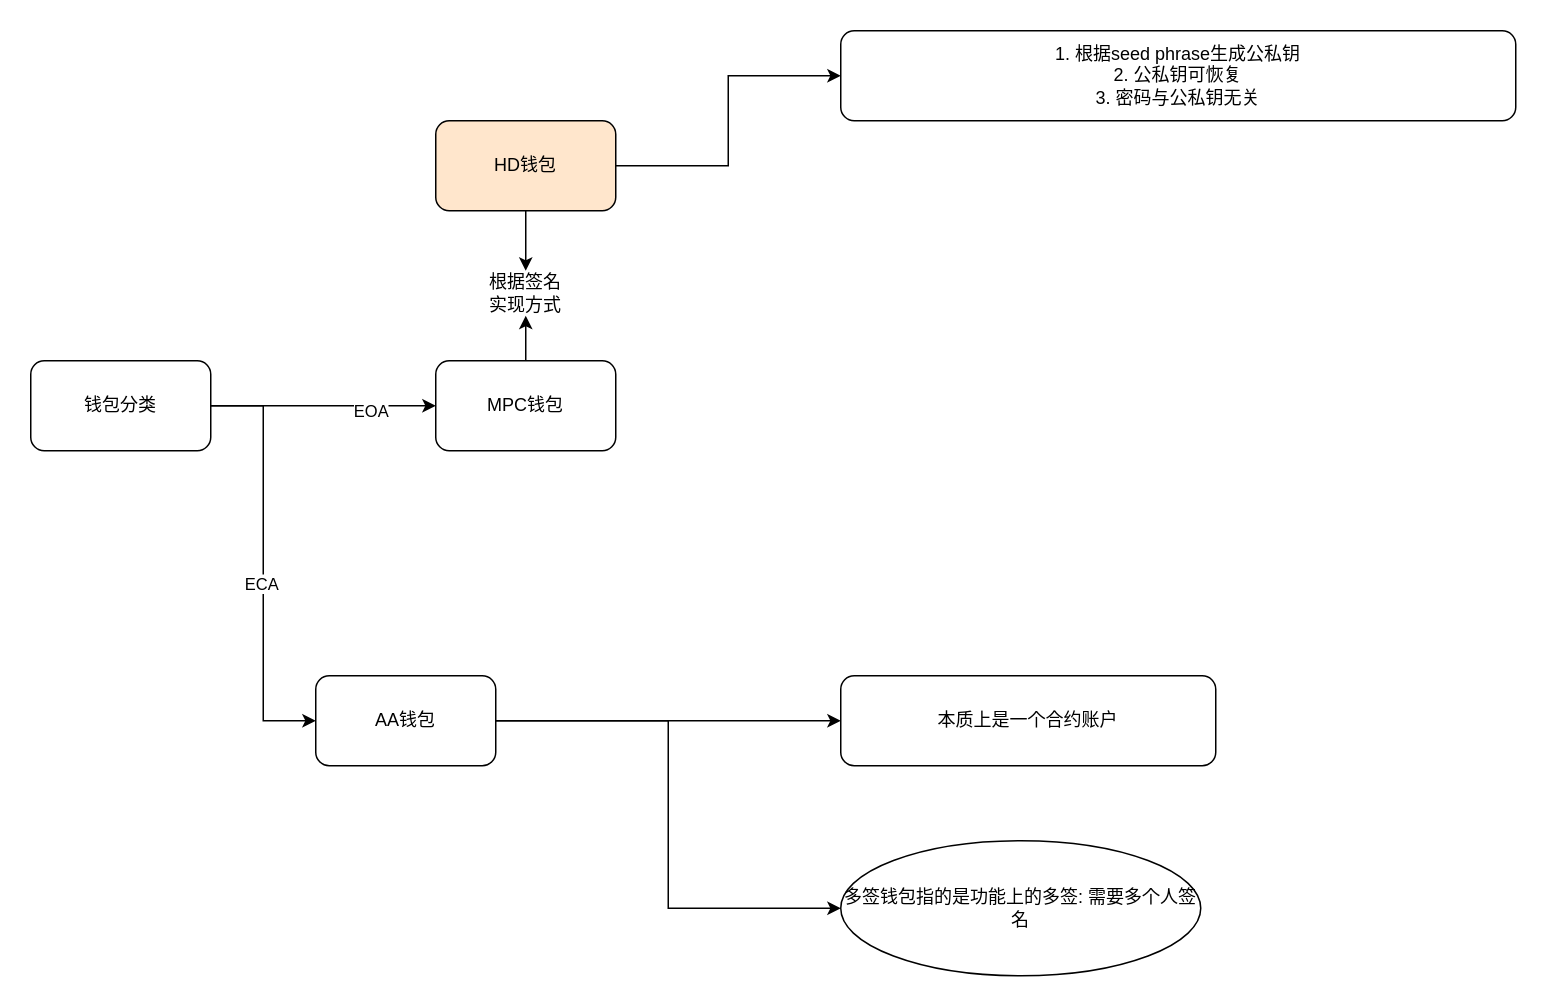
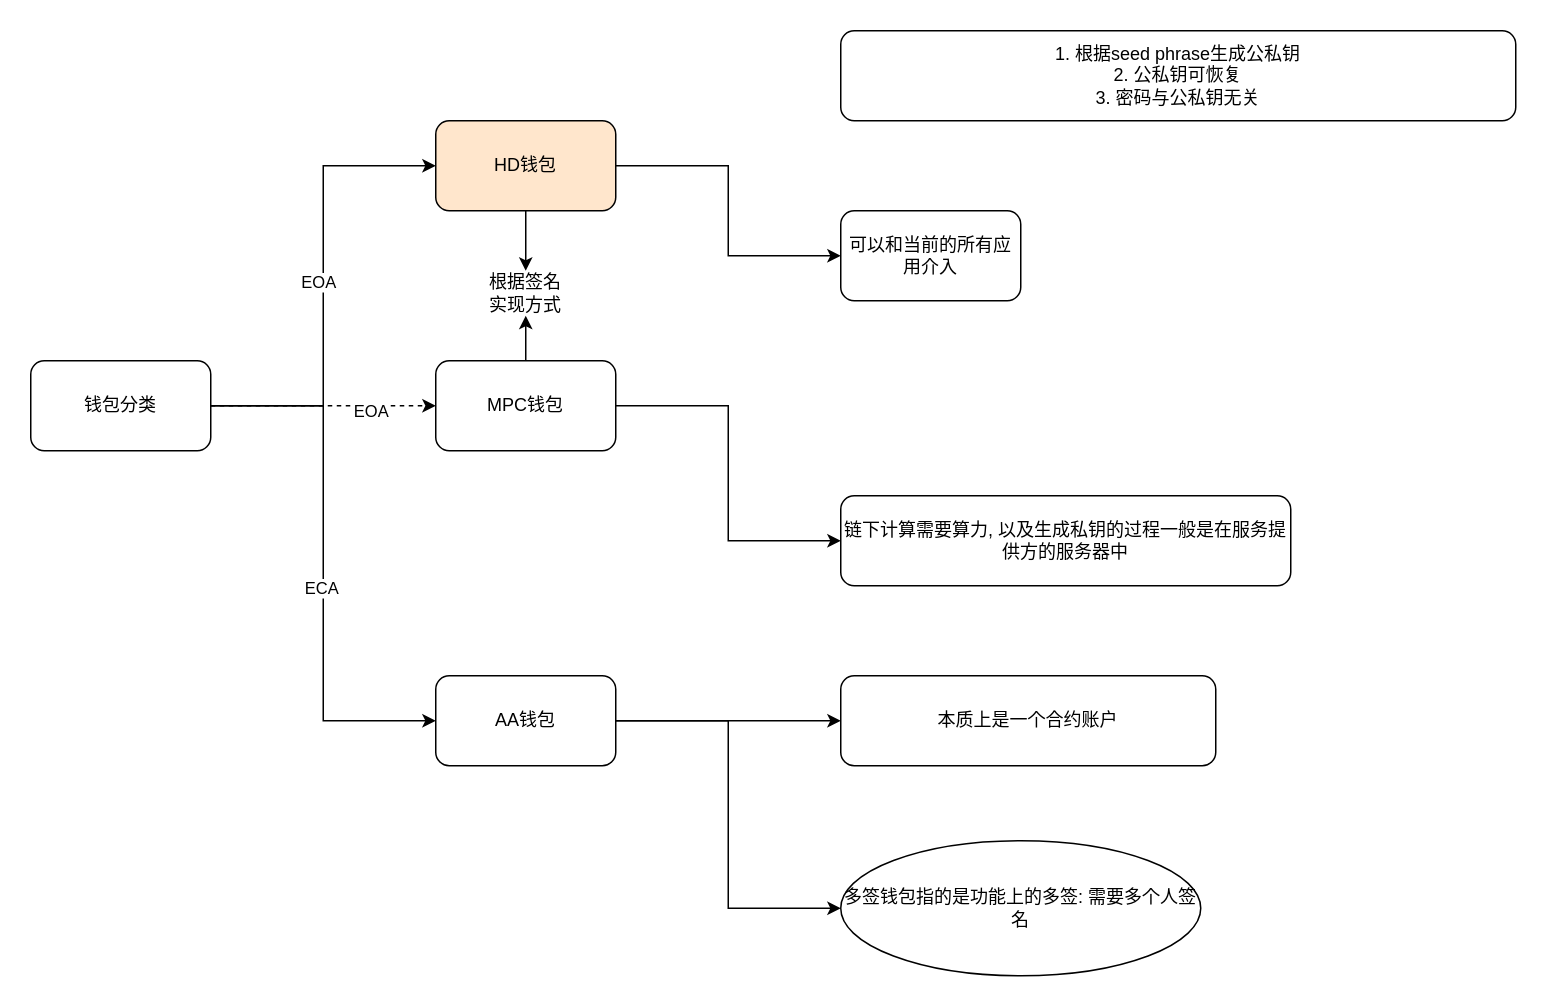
edge "HD钱包" -> "1. 根据seed phrase生成公私钥 2. 公私钥可恢复 3. 密码与公私钥无关": removed
edge "钱包分类" -> "HD钱包": added, label "EOA"
edge "HD钱包" -> "可以和当前的所有应用介入": added
node "可以和当前的所有应用介入": added
edge "钱包分类" -> "MPC钱包": style solid -> dashed
edge "MPC钱包" -> "链下计算需要算力, 以及生成私钥的过程一般是在服务提供方的服务器中": added
node "链下计算需要算力, 以及生成私钥的过程一般是在服务提供方的服务器中": added
node "AA钱包": moved (406, 721) -> (526, 721)
